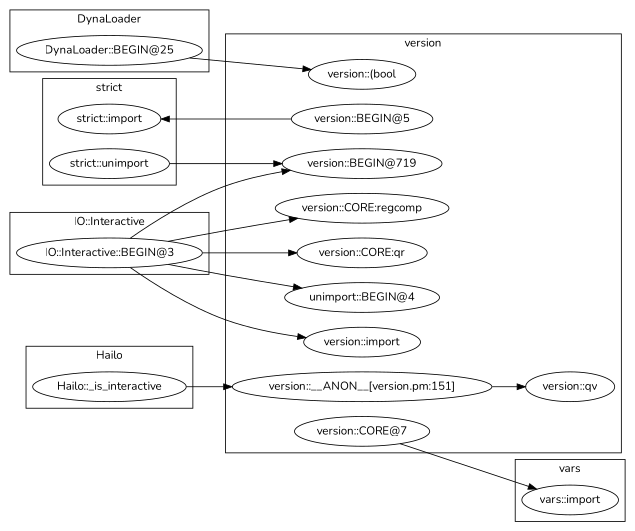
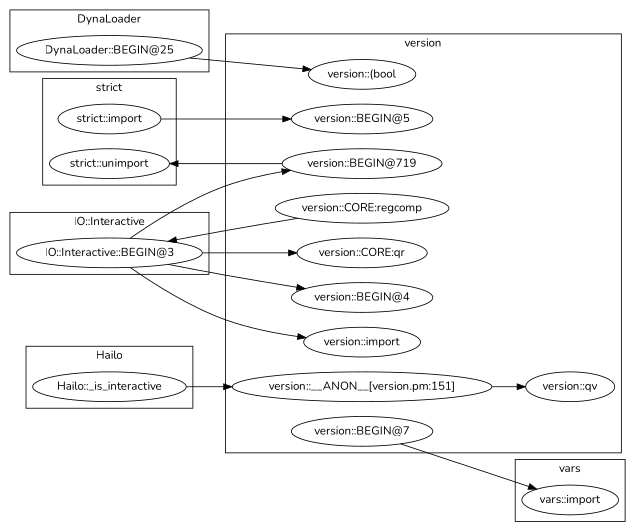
edge "version::BEGIN@5" -> "strict::import": reversed
edge "strict::unimport" -> "version::BEGIN@719": reversed
edge "IO::Interactive::BEGIN@3" -> "version::CORE:regcomp": reversed
node "unimport::BEGIN@4": label "unimport::BEGIN@4" -> "version::BEGIN@4"
node "version::CORE@7": label "version::CORE@7" -> "version::BEGIN@7"
